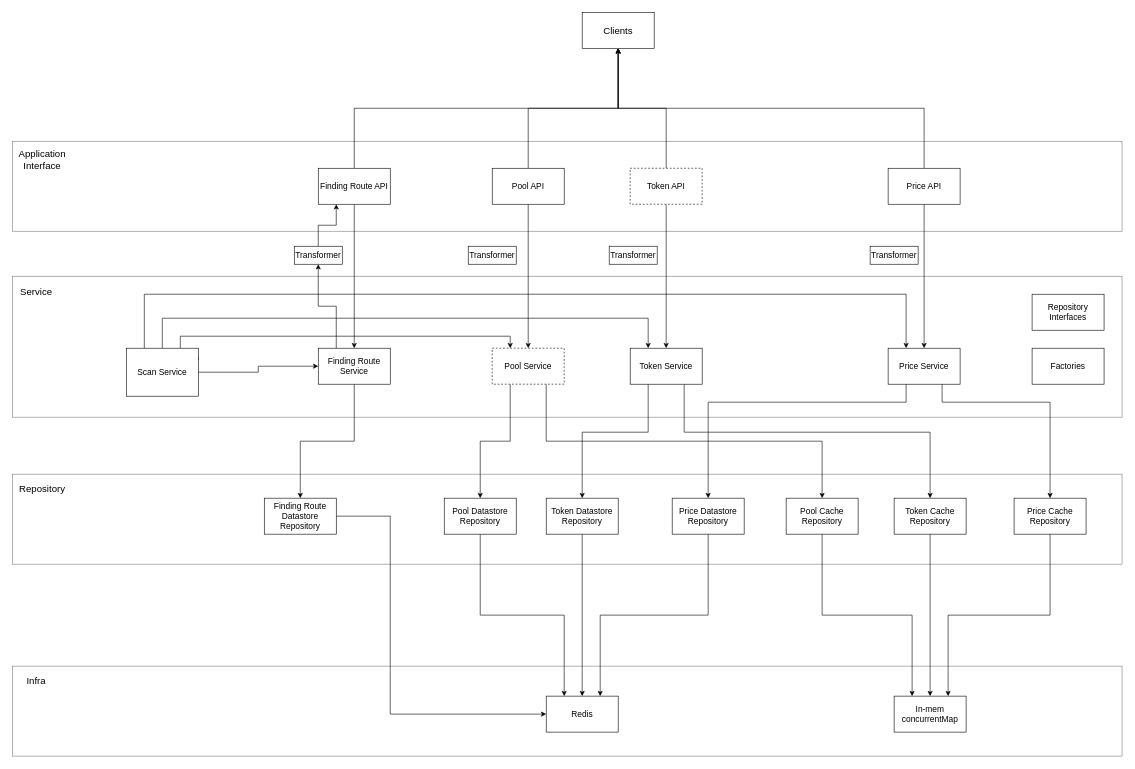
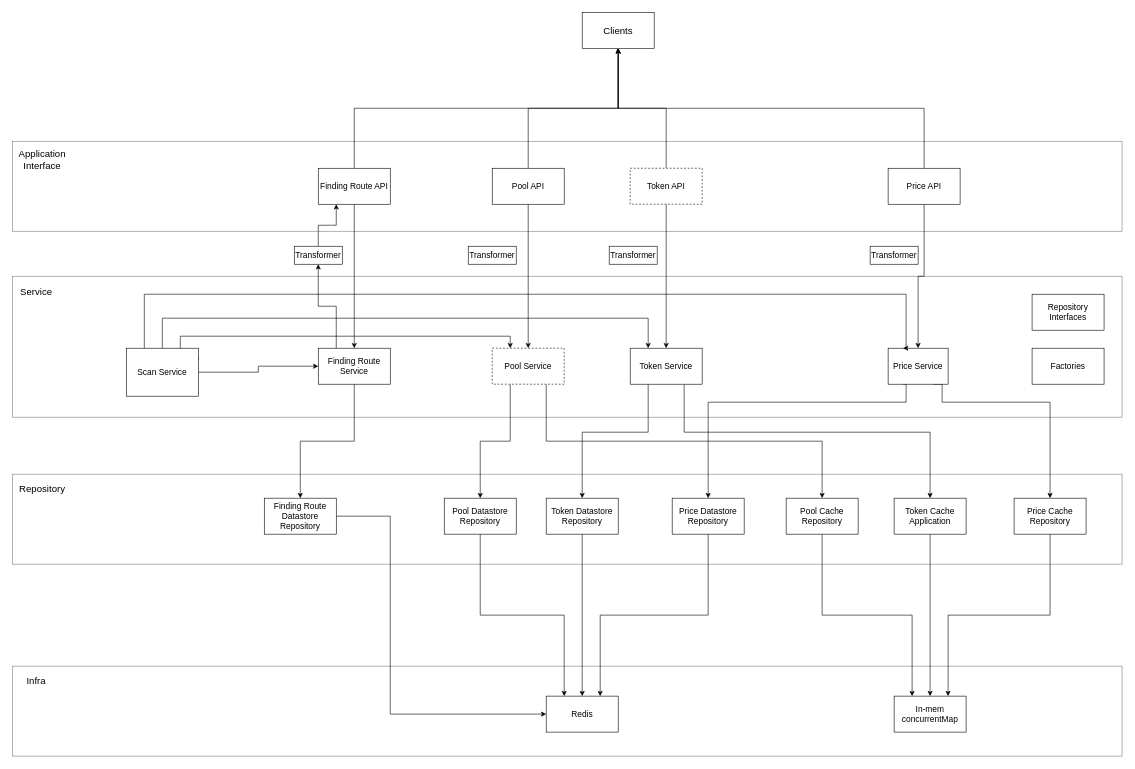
node "Price Service": size 72x36 -> 60x36
node "Token Cache Repository": label "Token Cache Repository" -> "Token Cache Application"
